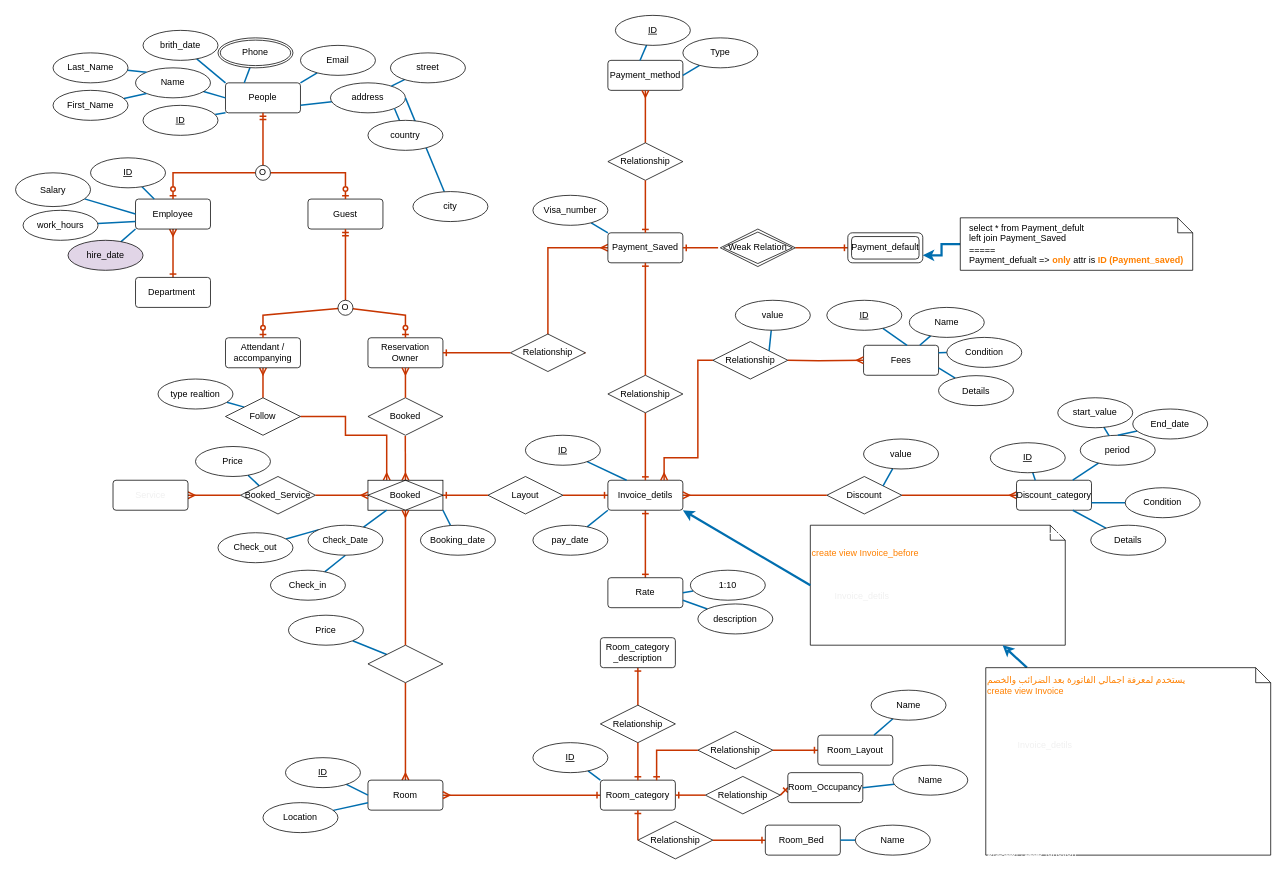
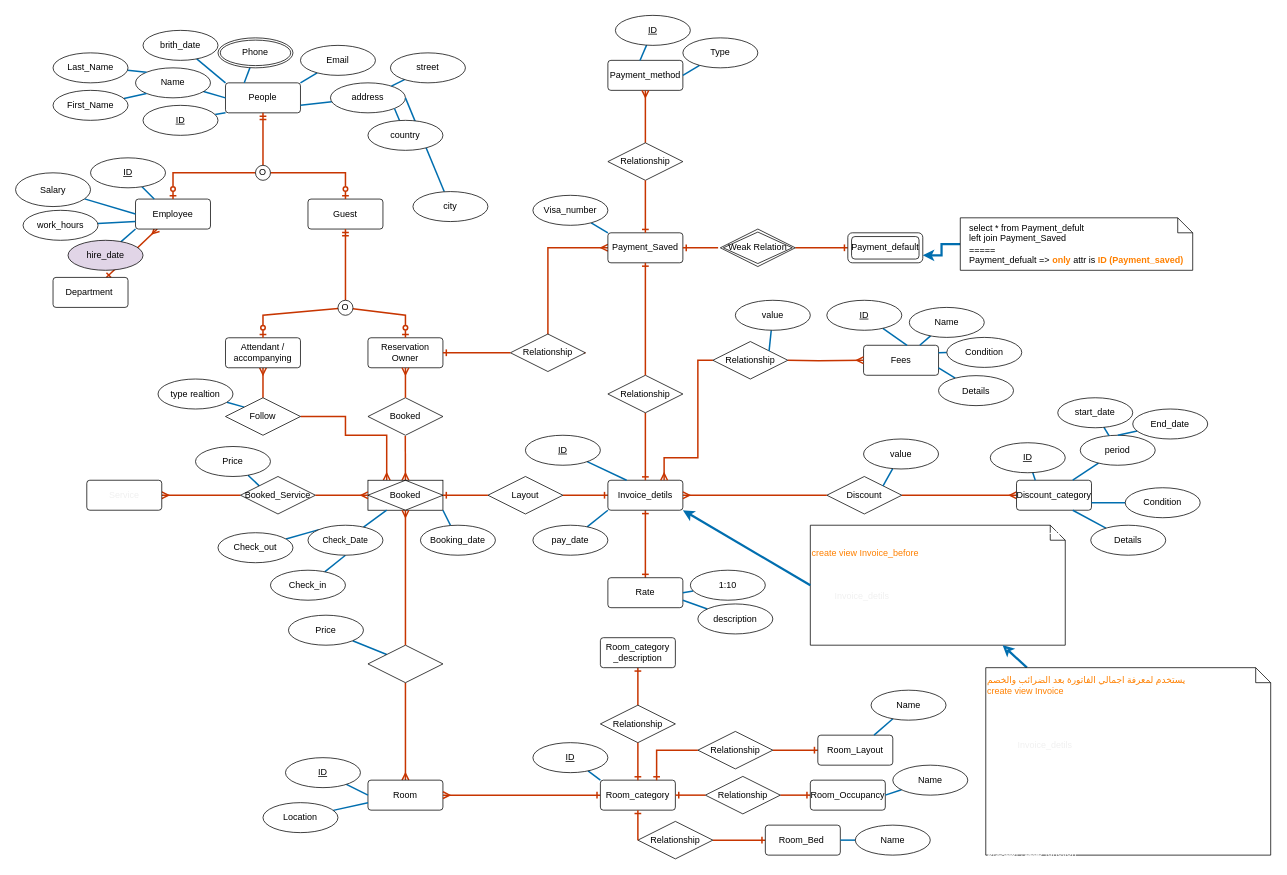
node "Department": moved (173, 293) -> (90, 293)
node "start_value": label "start_value" -> "start_date"
node "Service": moved (150, 495) -> (124, 495)
node "Room_Occupancy": moved (825, 788) -> (848, 795)
